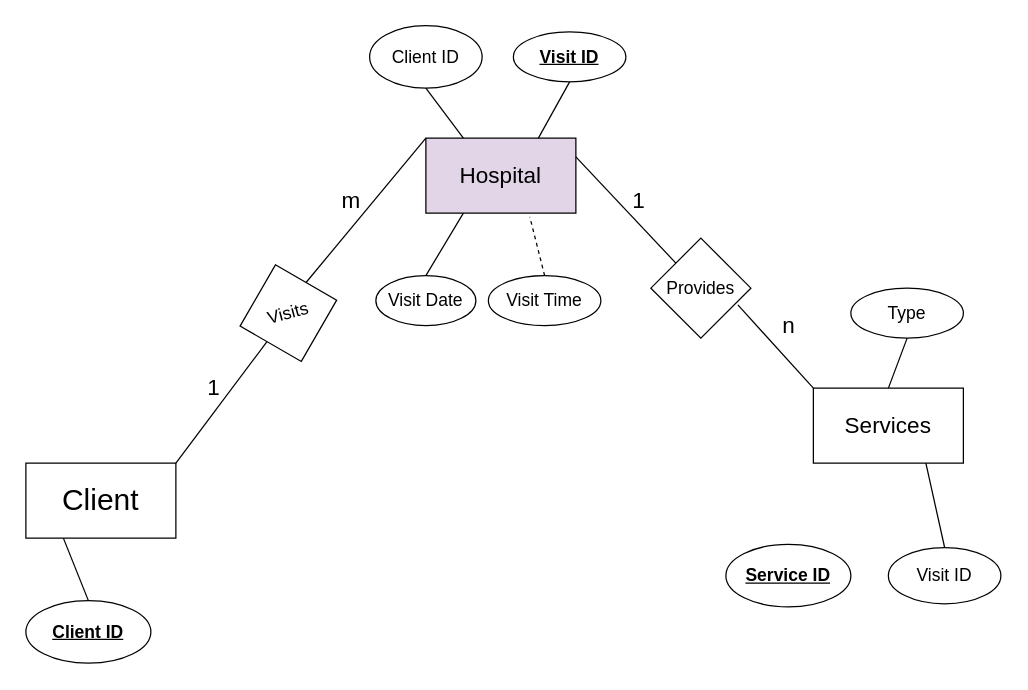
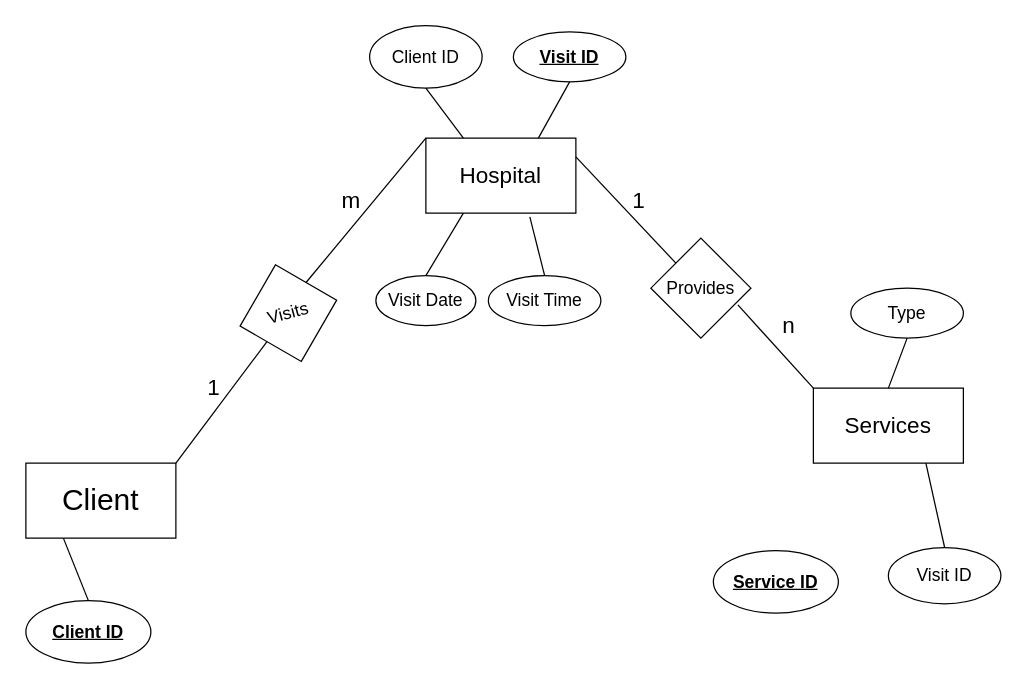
node "Hospital": fillcolor #e1d5e7 -> #ffffff
edge "Hospital" -- "Visit Time": style dashed -> solid
node "Service ID": moved (788, 576) -> (776, 582)
